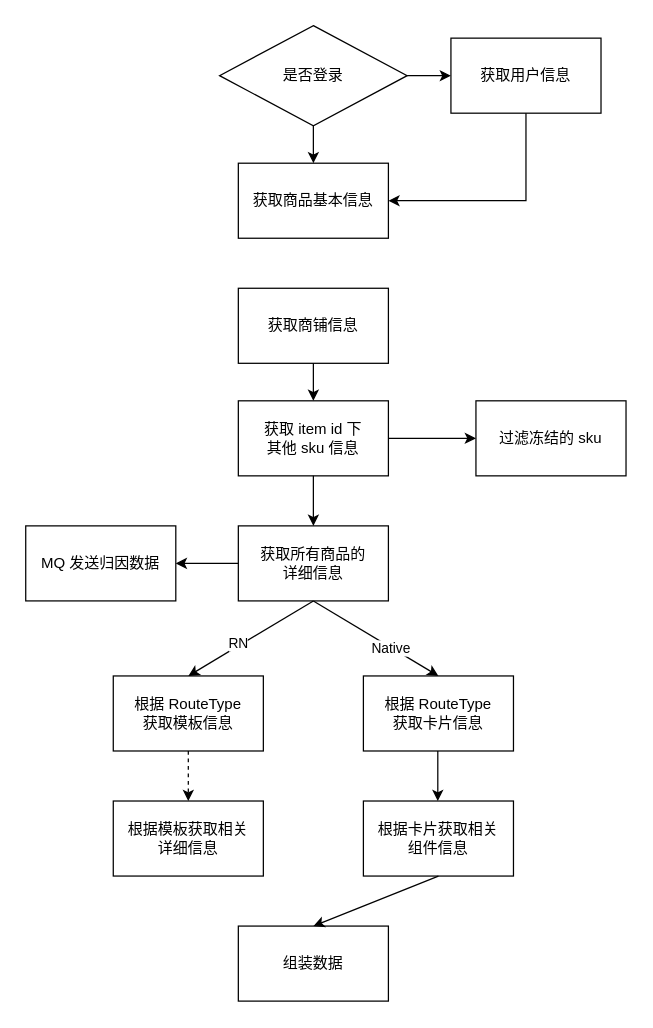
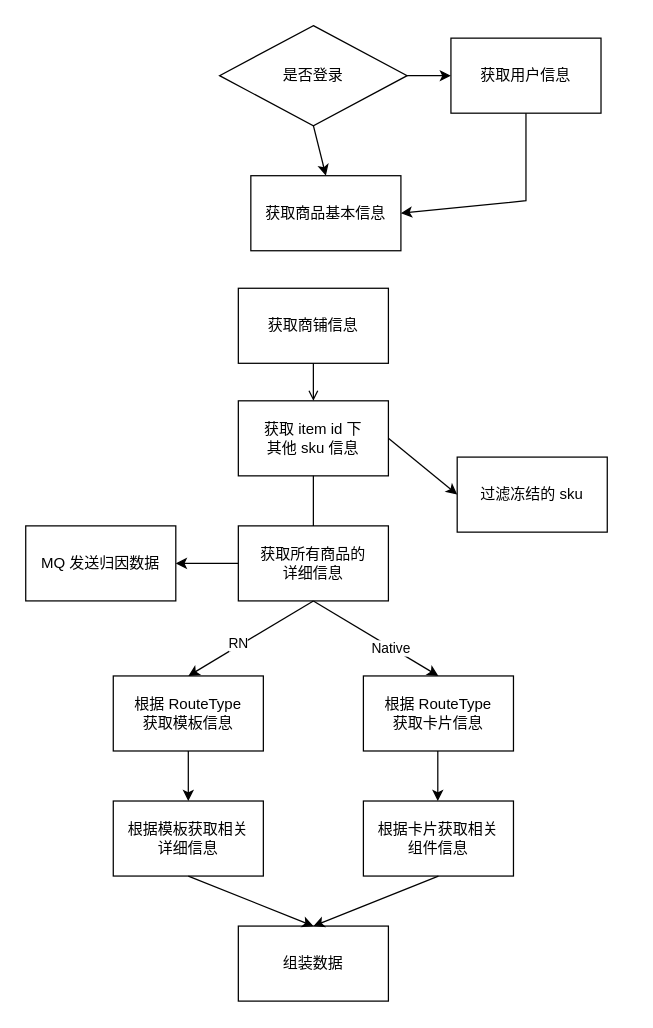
node "获取商品基本信息": moved (313, 201) -> (326, 213)
edge "获取商铺信息" -> "获取 item id 下 其他 sku 信息": arrowhead classic -> open
node "过滤冻结的 sku": moved (551, 438) -> (532, 494)
edge "获取 item id 下 其他 sku 信息" -> "获取所有商品的 详细信息": arrowhead classic -> none
edge "根据 RouteType 获取模板信息" -> "根据模板获取相关 详细信息": style dashed -> solid
edge "根据模板获取相关 详细信息" -> "组装数据": added
